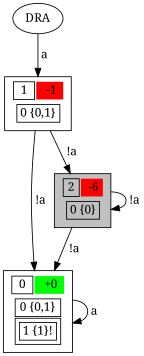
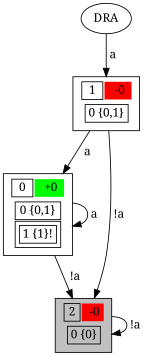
node "1": text "-1" -> "-0"
node "2": text "-6" -> "-0"
edge "1" -> "0": label " !a" -> " a"
edge "2" -> "0": reversed
